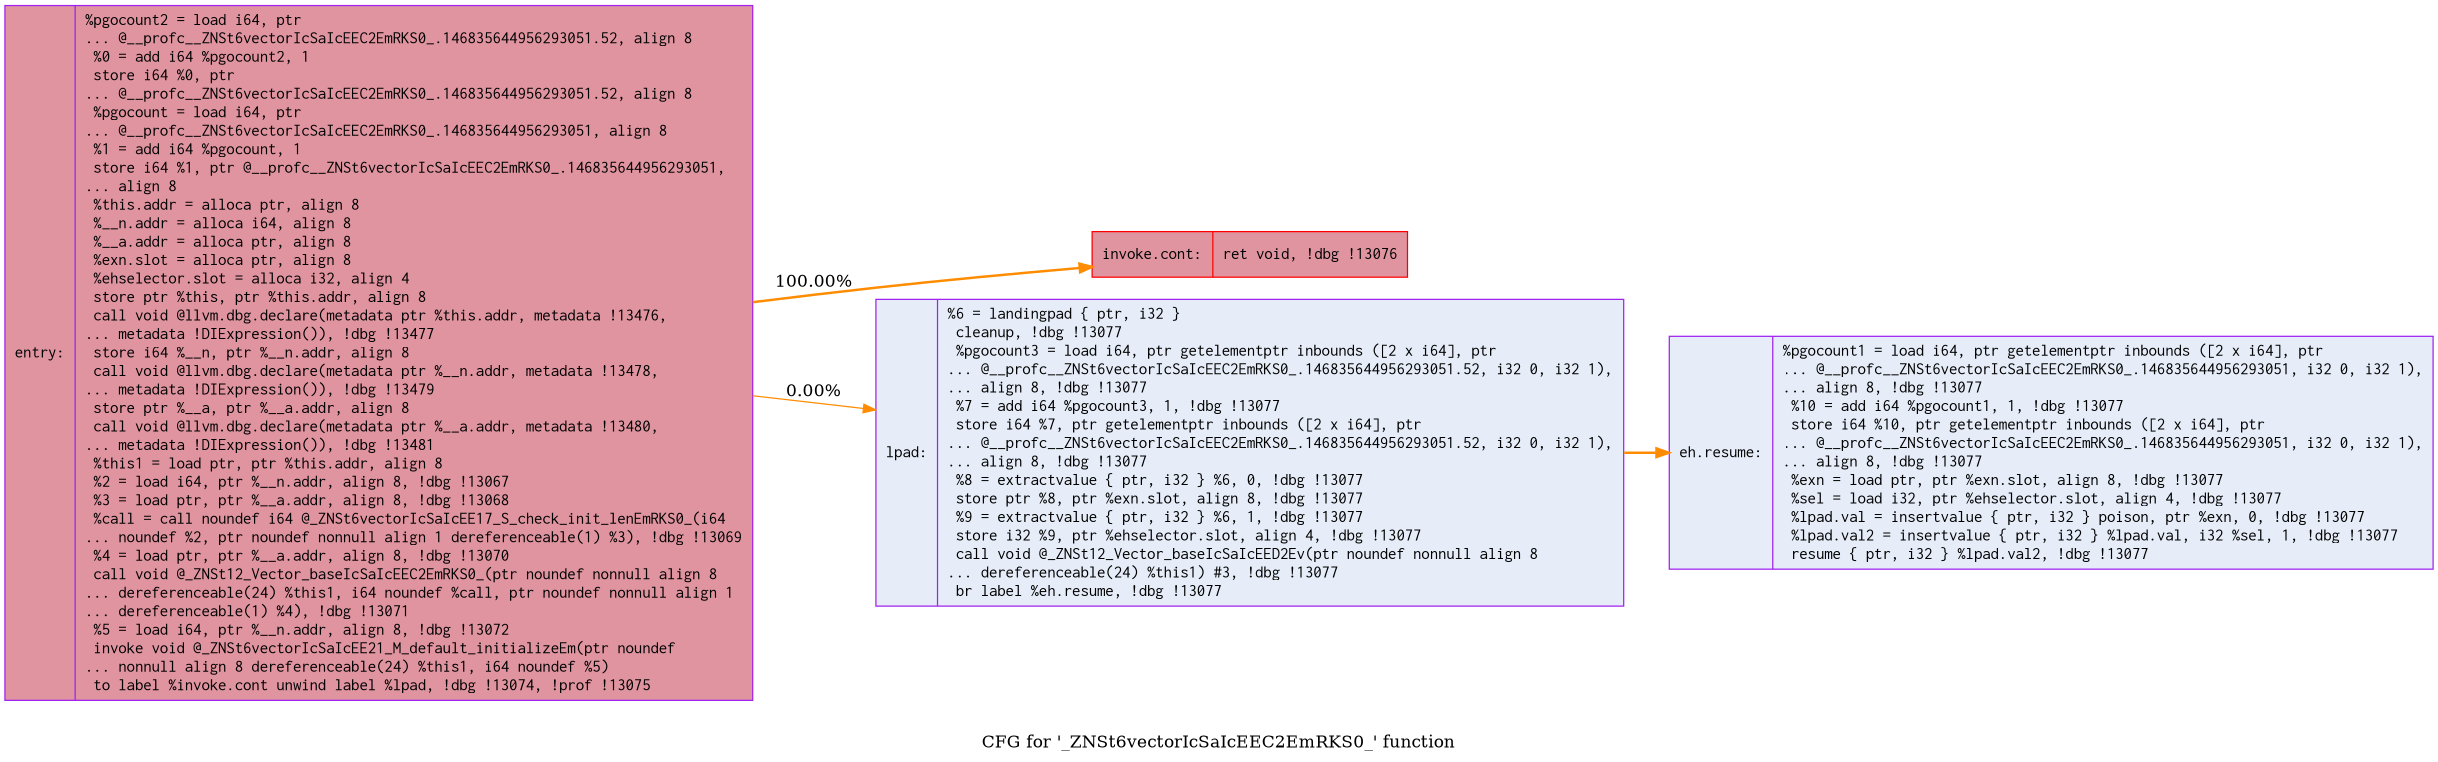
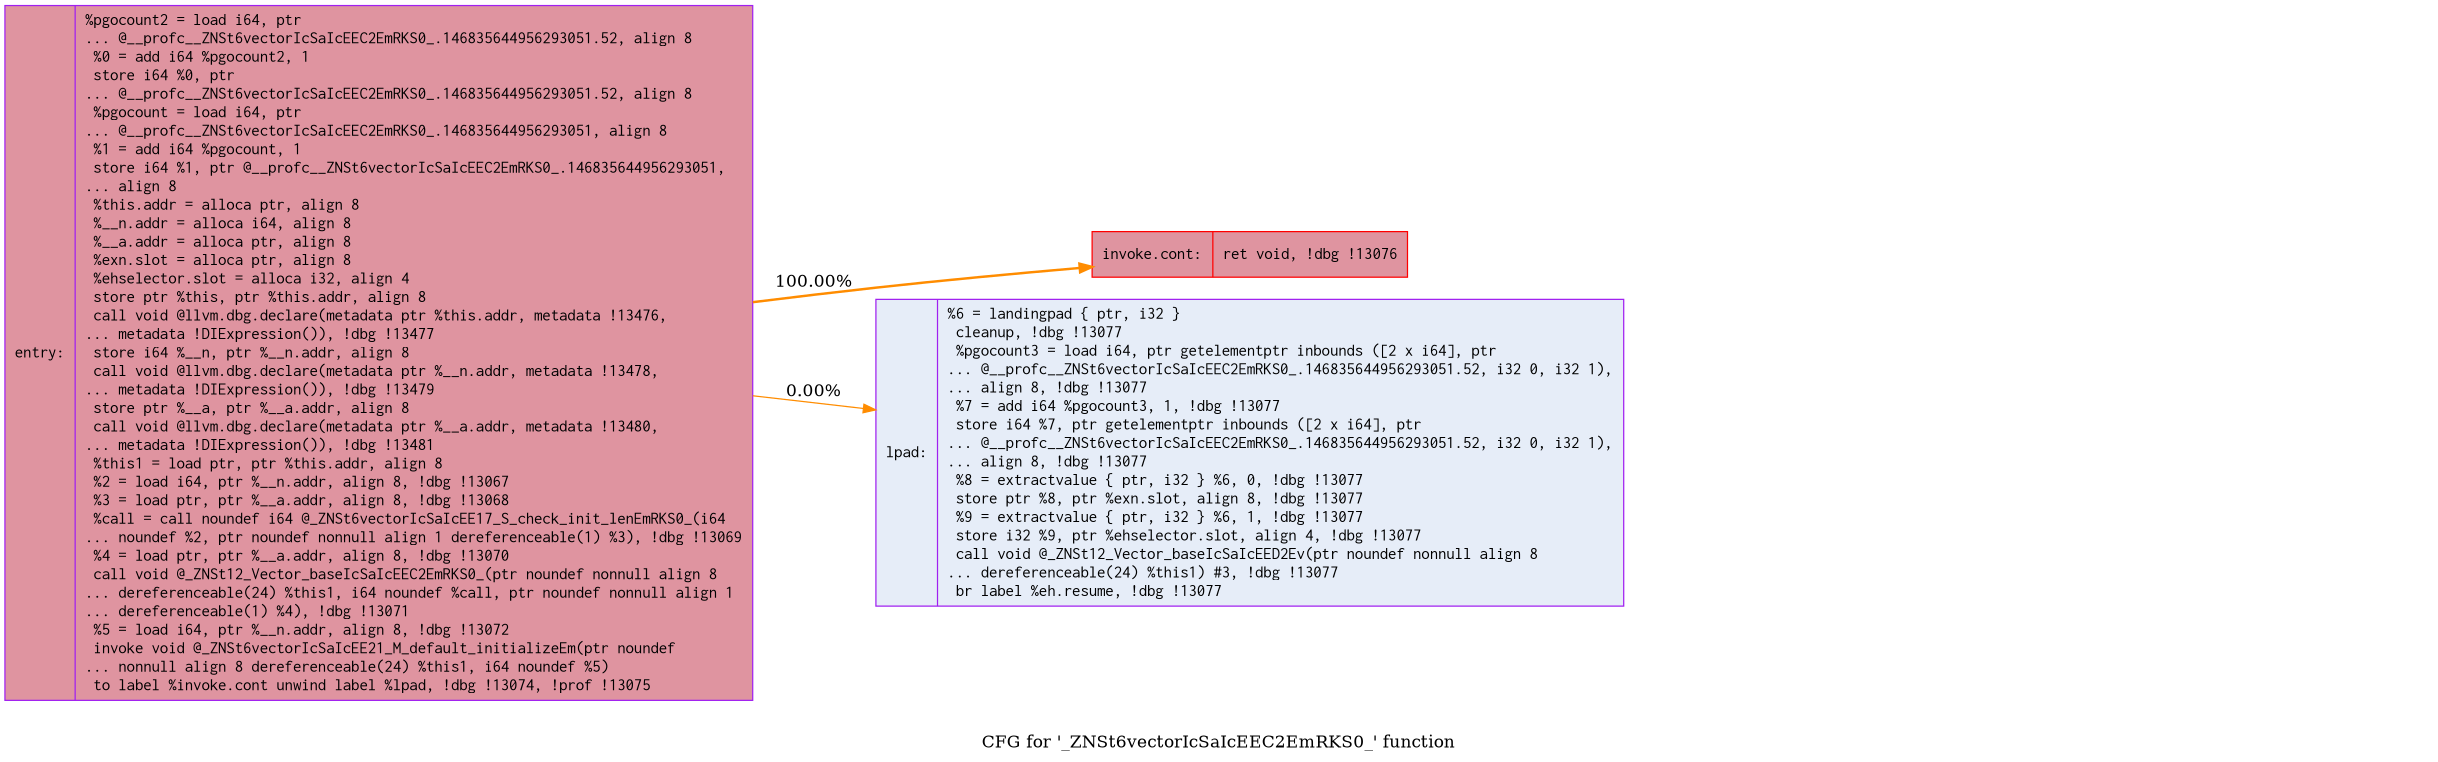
node "eh.resume:": removed
